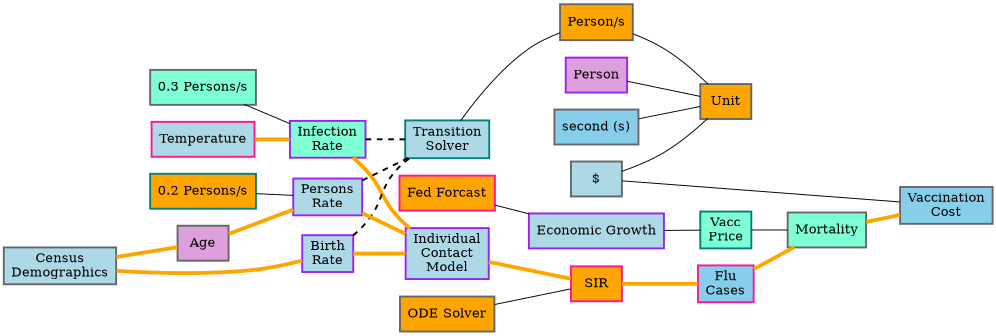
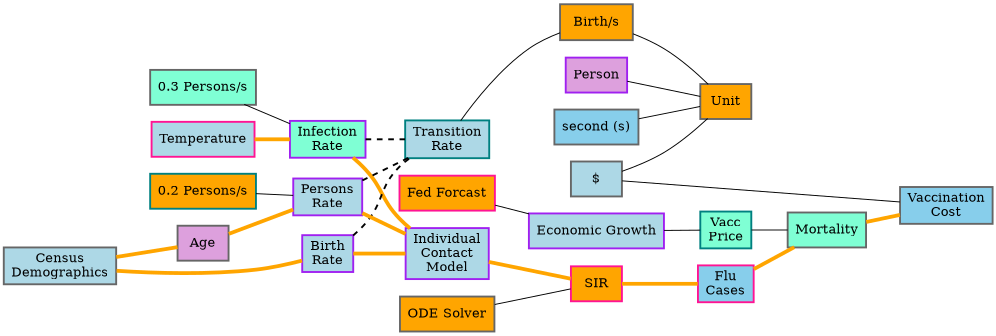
node "Person/s": label "Person/s" -> "Birth/s"
node "Transition": text "Solver" -> "Rate"
